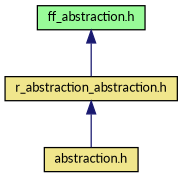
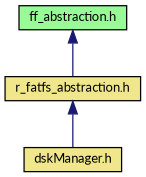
node "r_abstraction_abstraction.h": label "r_abstraction_abstraction.h" -> "r_fatfs_abstraction.h"
node "abstraction.h": label "abstraction.h" -> "dskManager.h"
